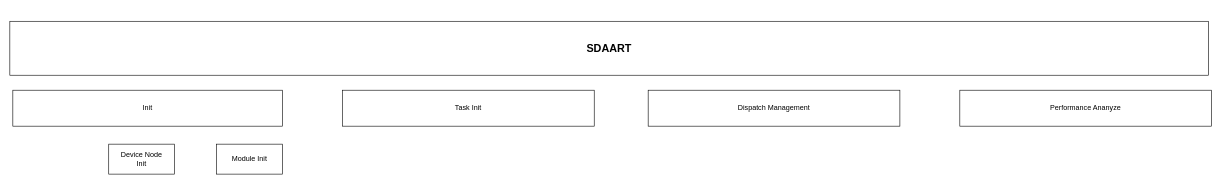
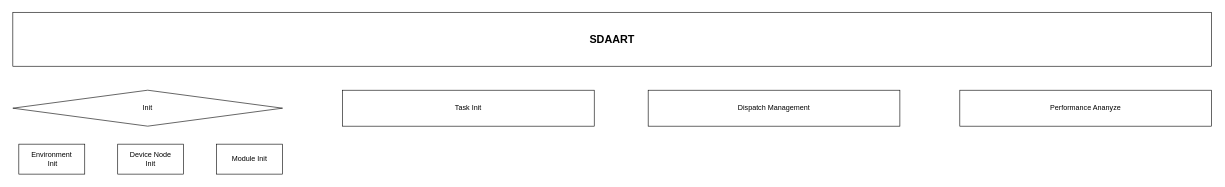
node "SDAART": moved (609, 48) -> (612, 39)
node "Init": shape rectangle -> diamond
node "Environment Init": added
node "Device Node Init": moved (141, 159) -> (150, 159)
